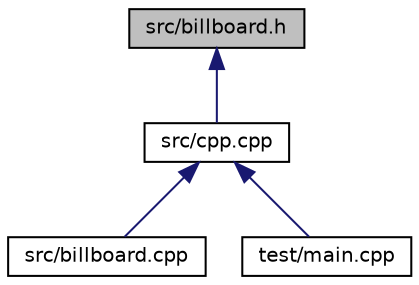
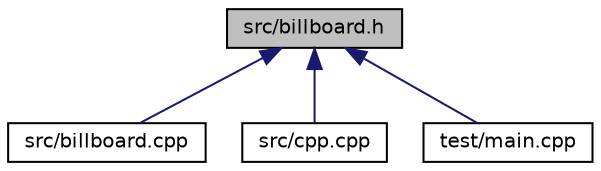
edge "src/billboard.cpp" -> "src/cpp.cpp": now "src/billboard.cpp" -> "src/billboard.h"
edge "test/main.cpp" -> "src/cpp.cpp": now "test/main.cpp" -> "src/billboard.h"
